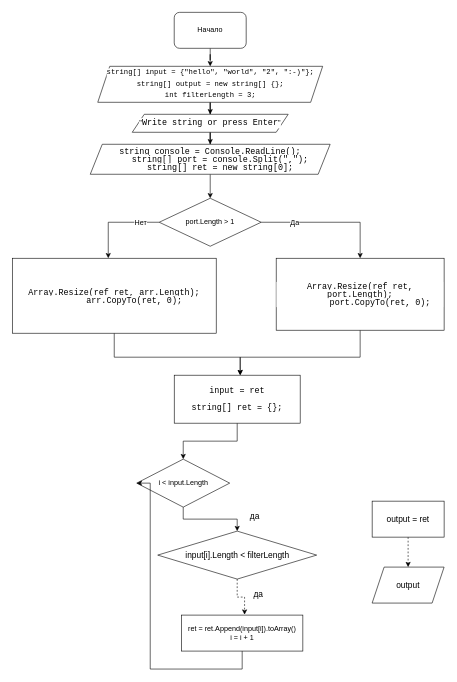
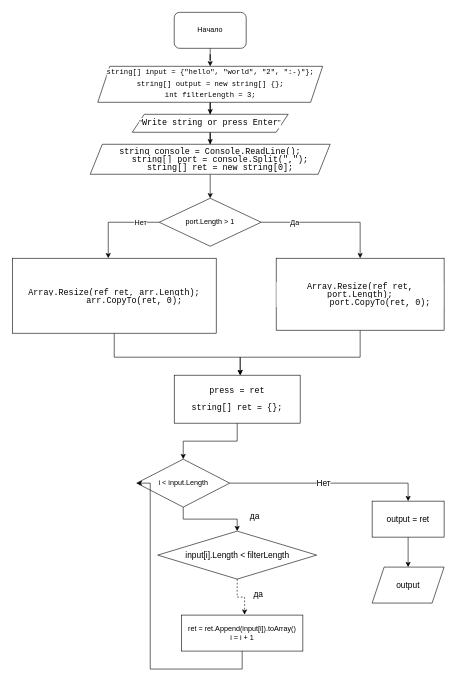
node "input = ret string[] ret = {};": label "input = ret string[] ret = {};" -> "press = ret string[] ret = {};"
edge "i < input.Length" -> "output = ret": added, label "Нет"
edge "output = ret" -> "output": style dashed -> solid
